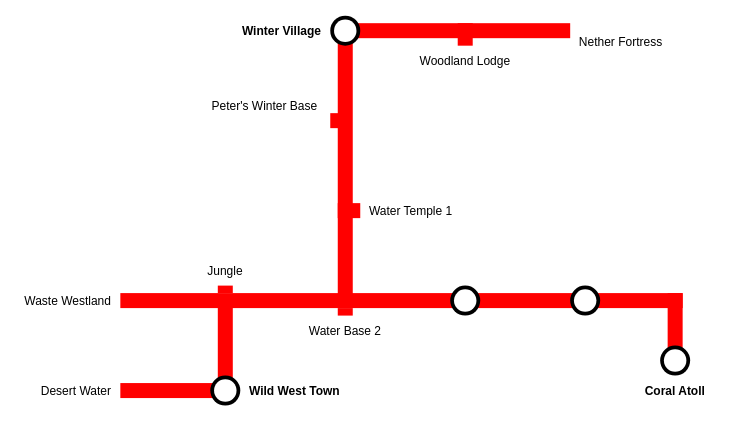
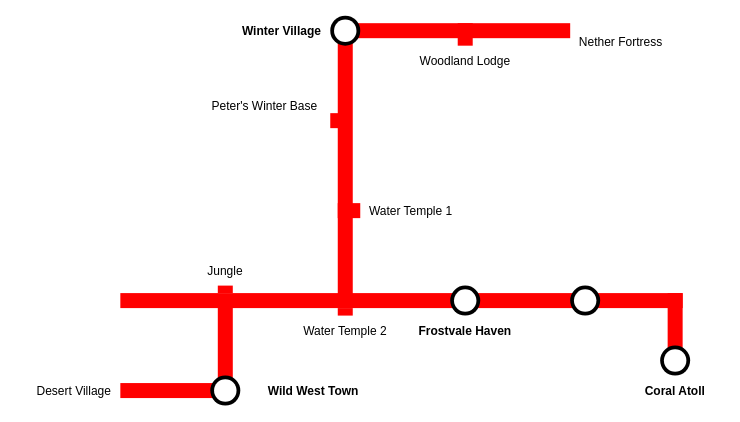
node "Waste Westland": removed
node "Water Base 2": label "Water Base 2" -> "Water Temple 2"
node "Frostvale Haven": added
node "Desert Water": label "Desert Water" -> "Desert Village"
node "Wild West Town": moved (297, 390) -> (315, 390)
